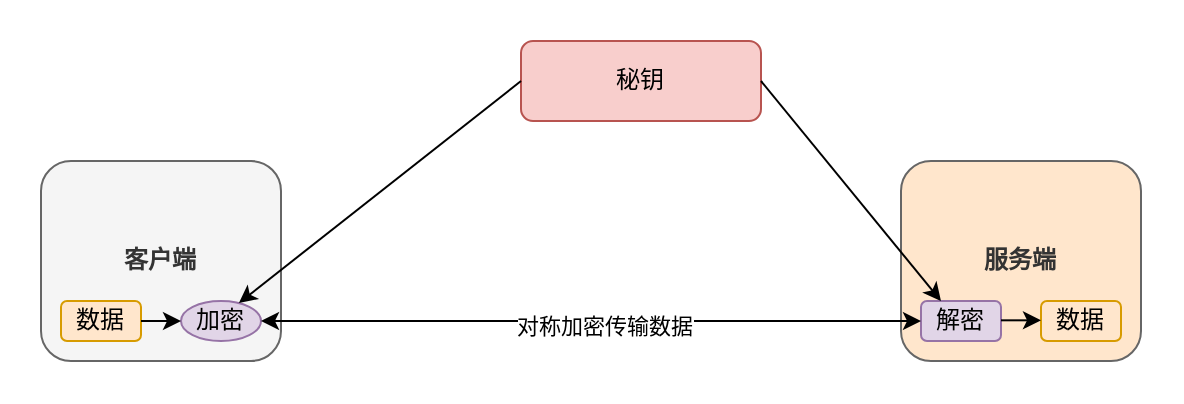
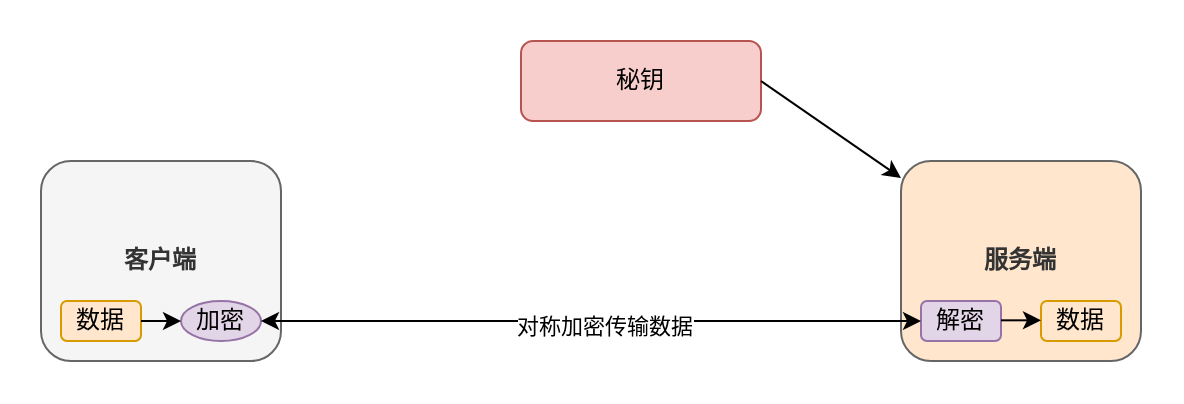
edge "秘钥" -> "解密": now "秘钥" -> "服务端"
edge "秘钥" -> "加密": removed
